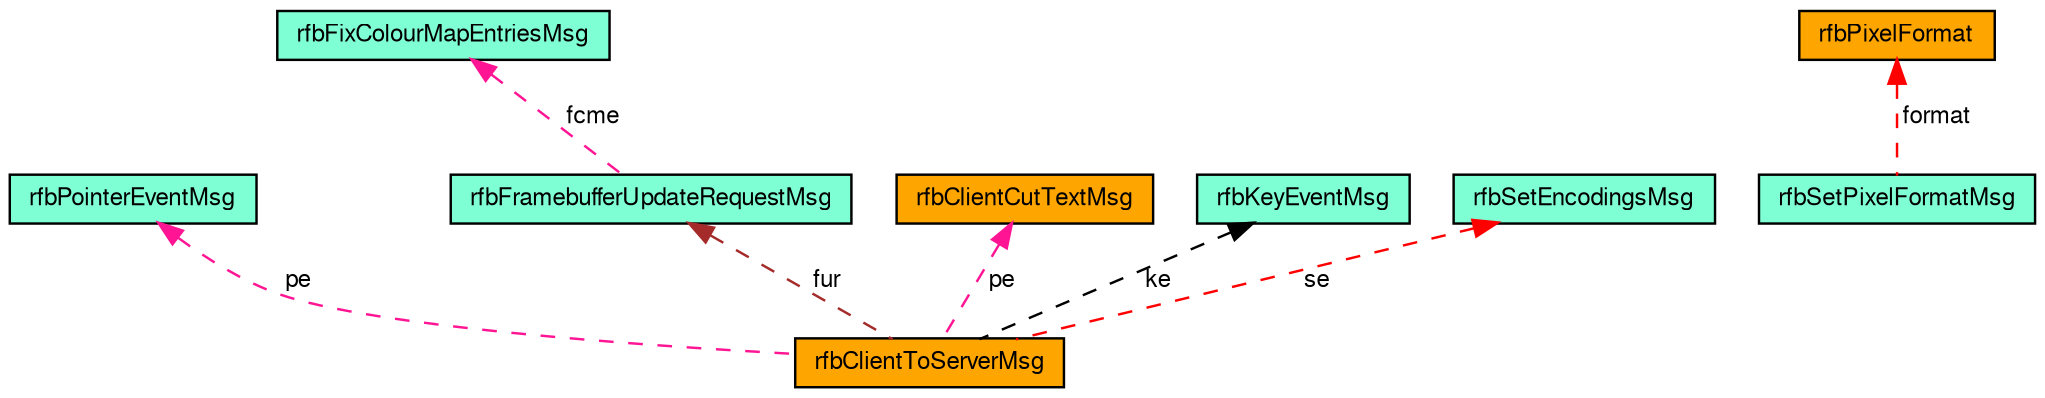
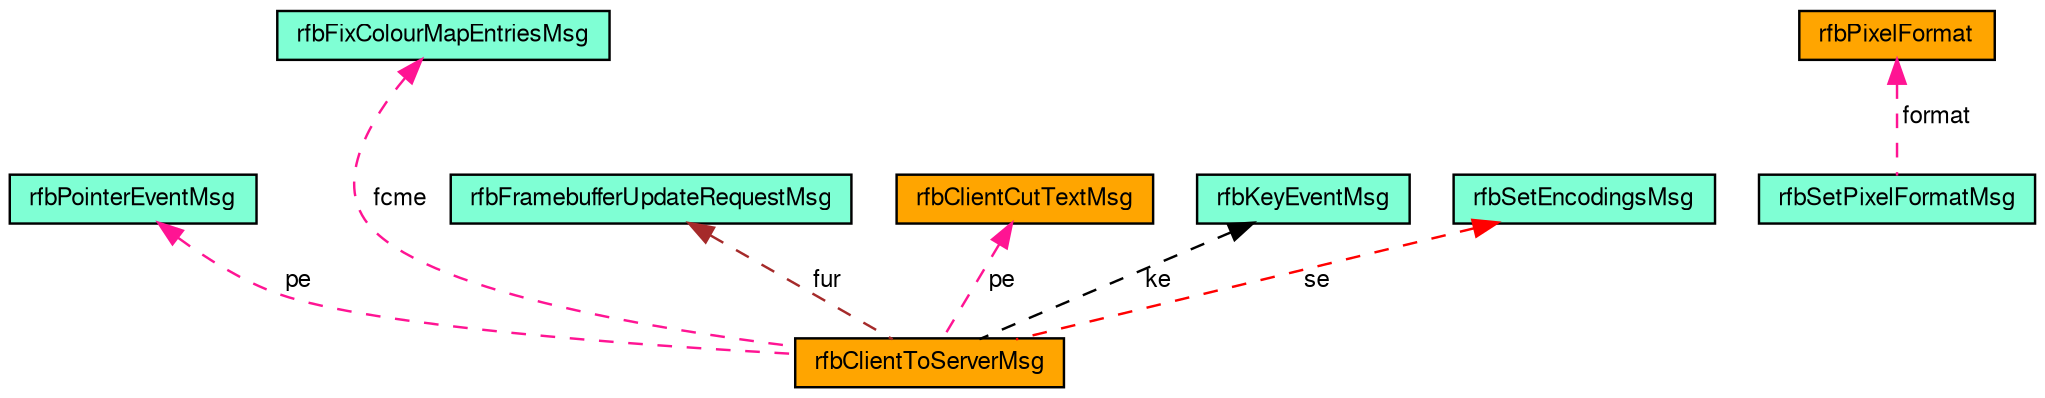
edge "rfbFramebufferUpdateRequestMsg" -> "rfbFixColourMapEntriesMsg": now "rfbClientToServerMsg" -> "rfbFixColourMapEntriesMsg"
edge "rfbSetPixelFormatMsg" -> "rfbPixelFormat": color red -> deeppink
